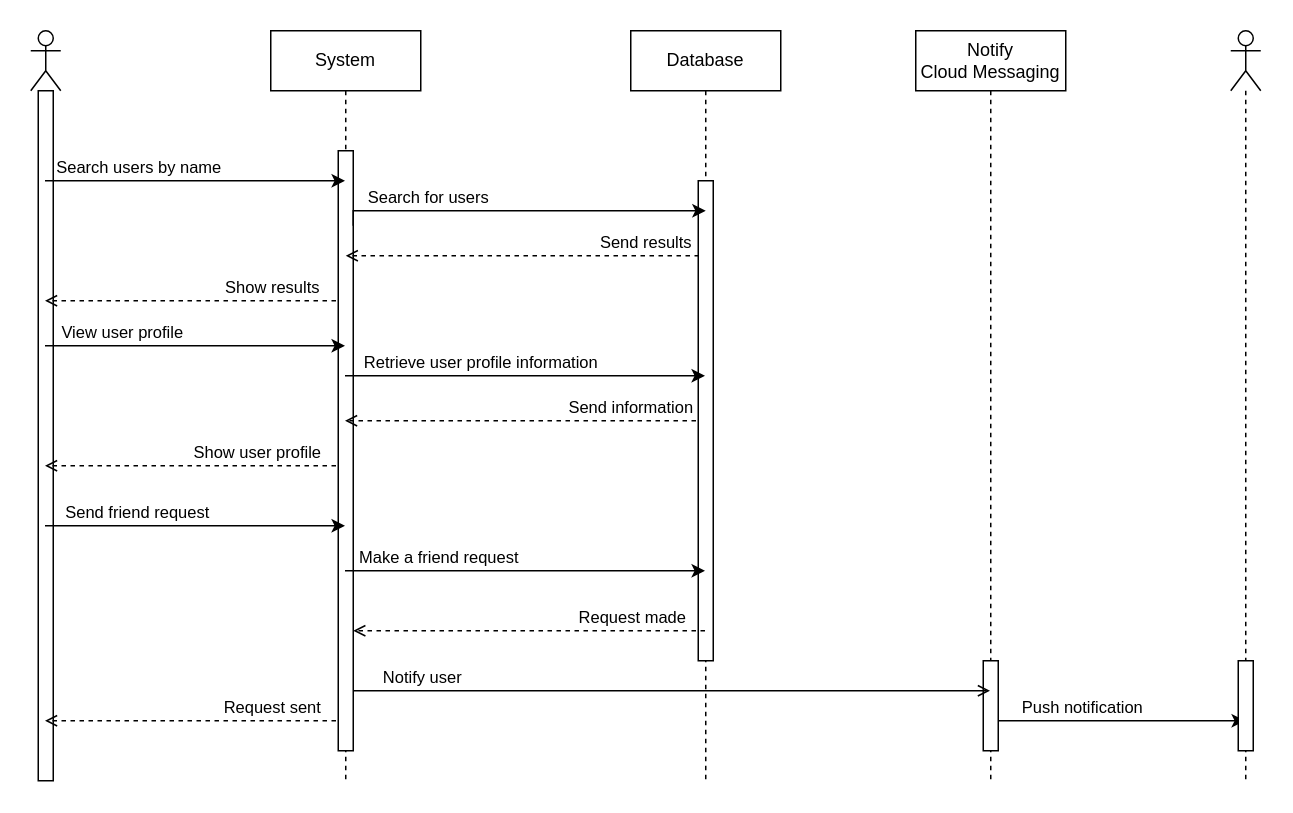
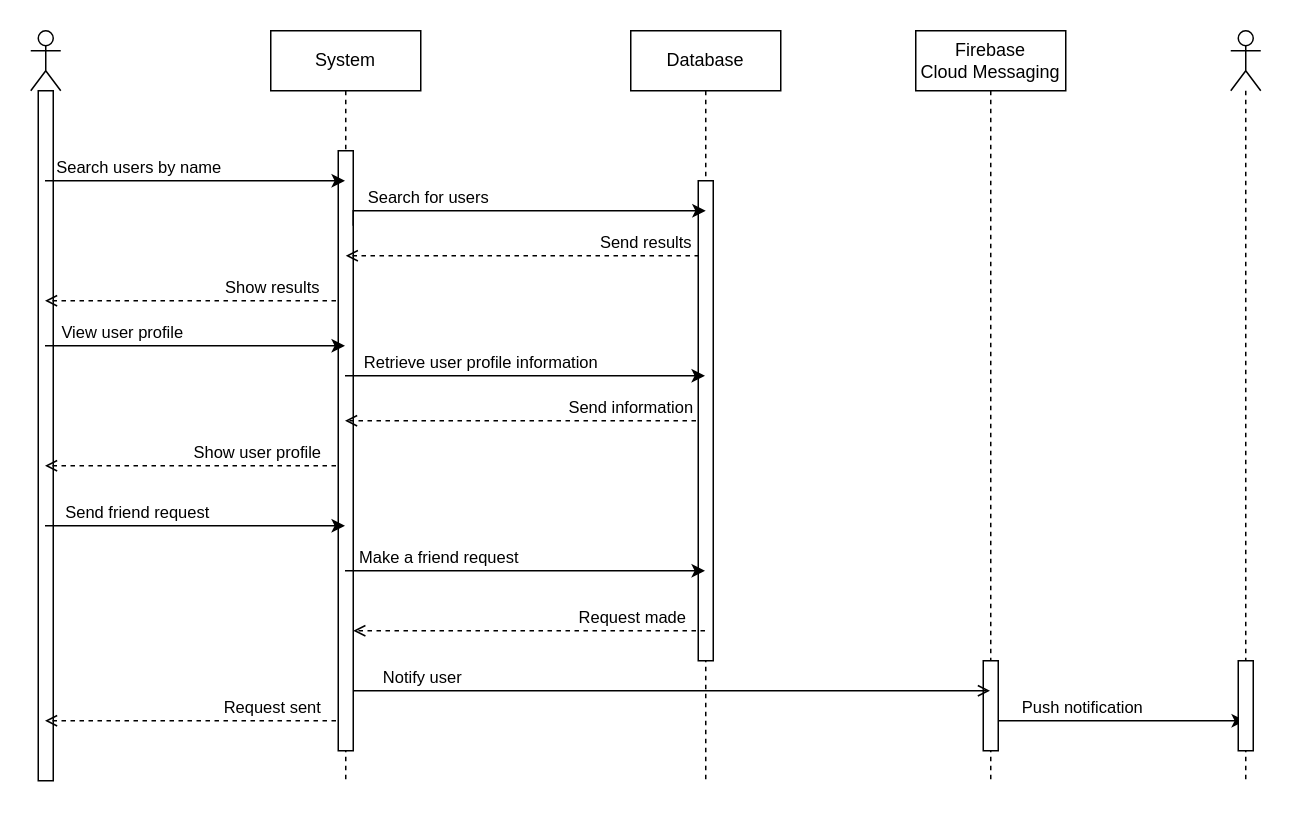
node "Notify Cloud Messaging": label "Notify Cloud Messaging" -> "Firebase Cloud Messaging"
